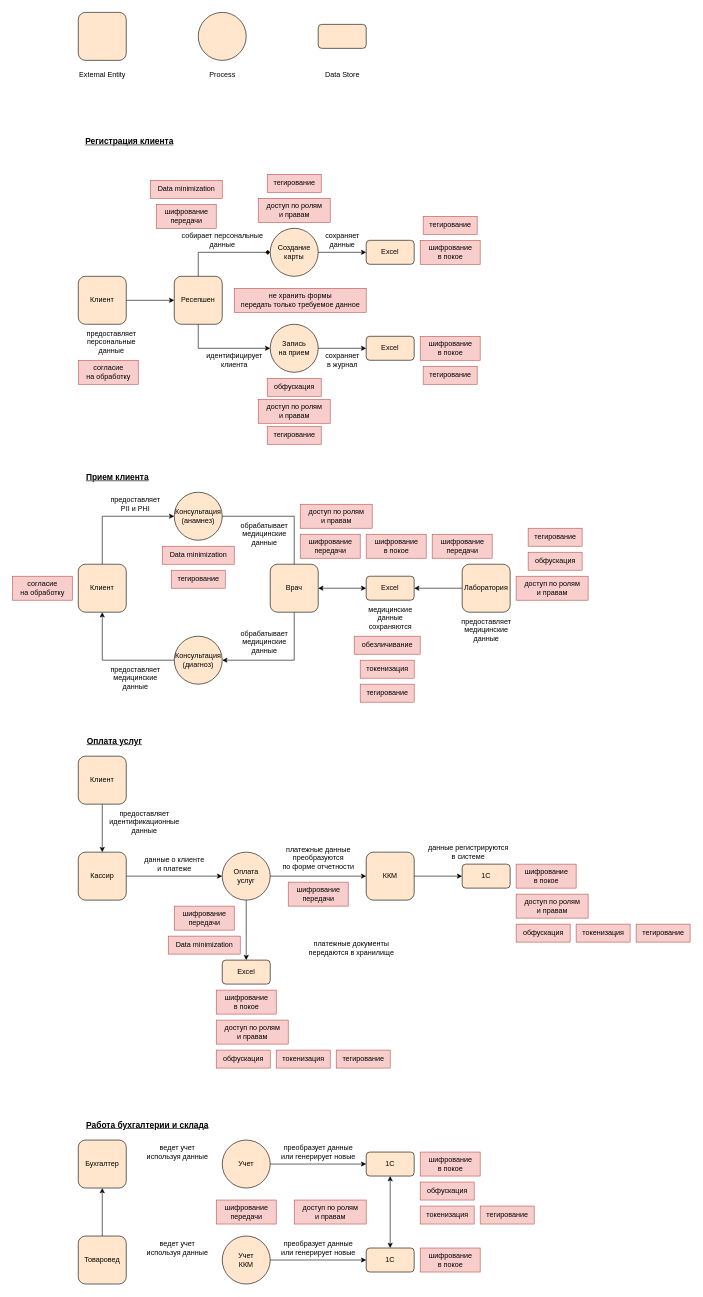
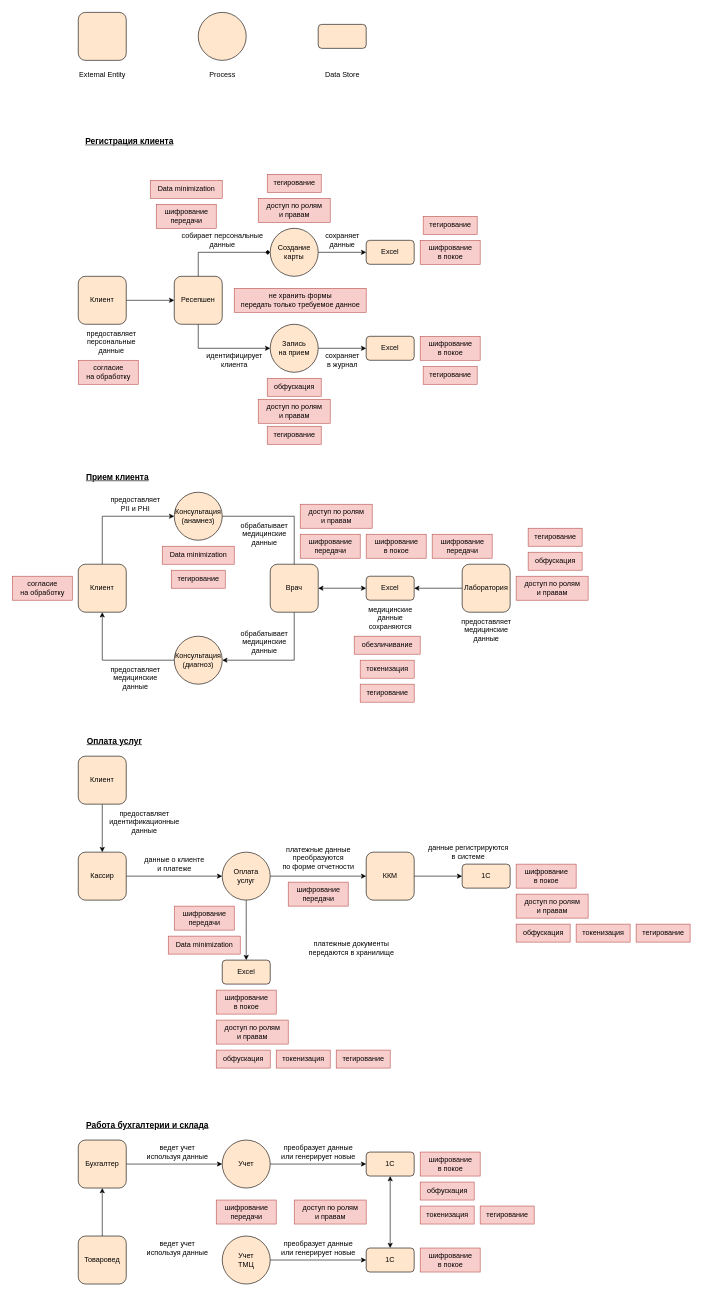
edge "Бухгалтер" -> "Учет": added
node "Учет ККМ": label "Учет ККМ" -> "Учет ТМЦ"
